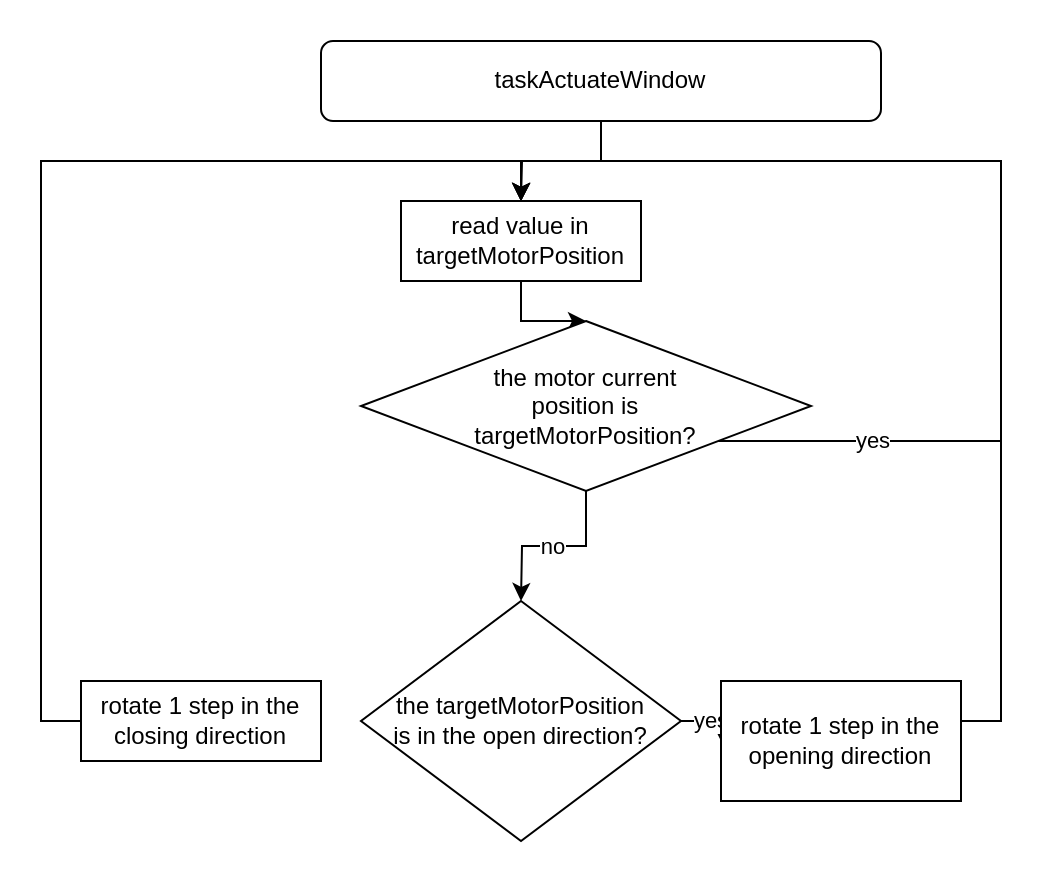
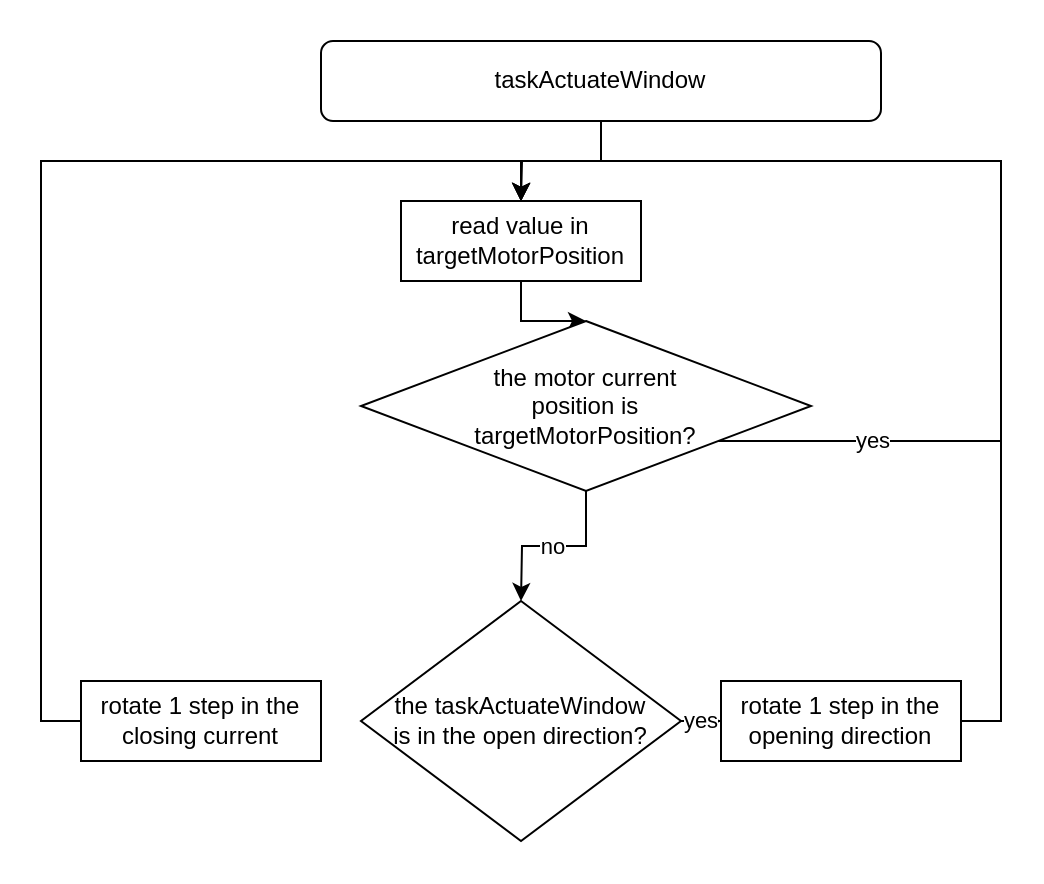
node "rotate 1 step in the closing direction": label "rotate 1 step in the closing direction" -> "rotate 1 step in the closing current"
node "the targetMotorPosition is in the open direction?": label "the targetMotorPosition is in the open direction?" -> "the taskActuateWindow is in the open direction?"
node "rotate 1 step in the opening direction": size 240x120 -> 240x80
